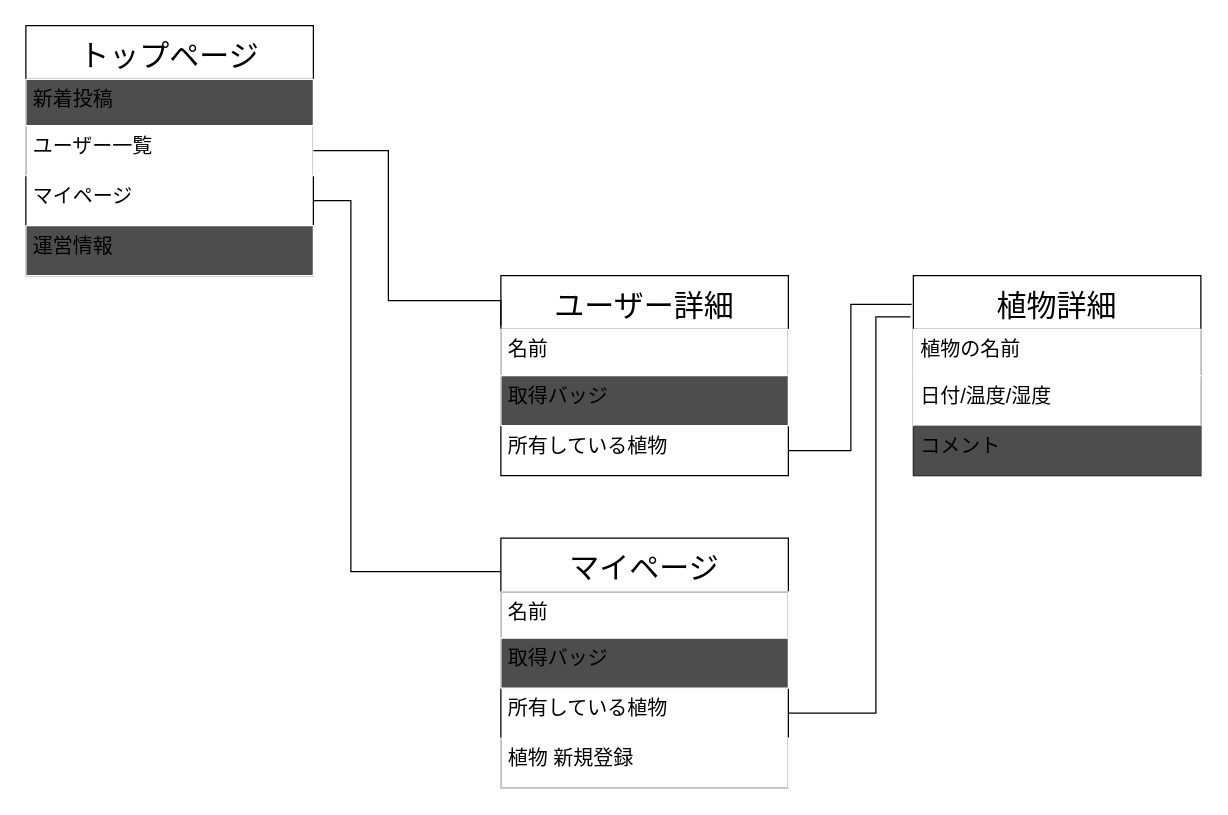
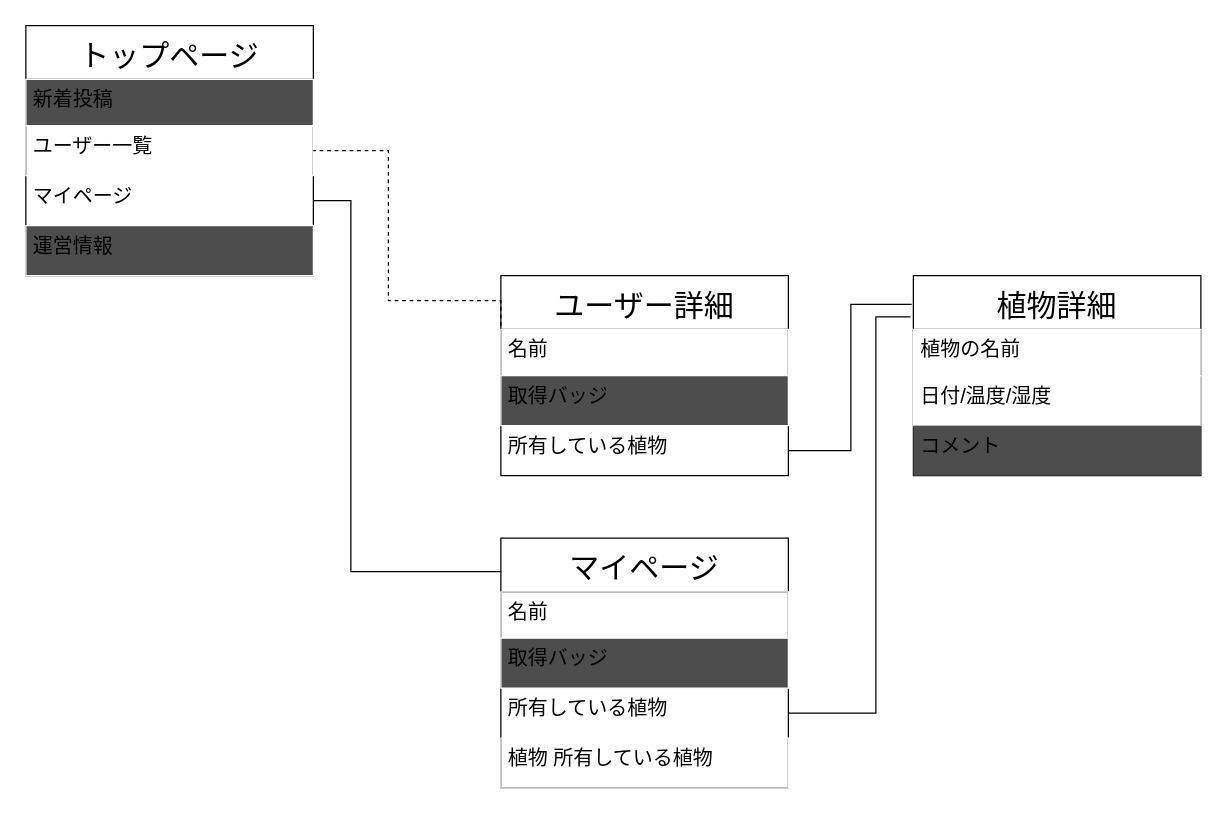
edge "ユーザー一覧" -- "ユーザー詳細": style solid -> dashed
node "植物 新規登録": label "植物 新規登録" -> "植物 所有している植物"
